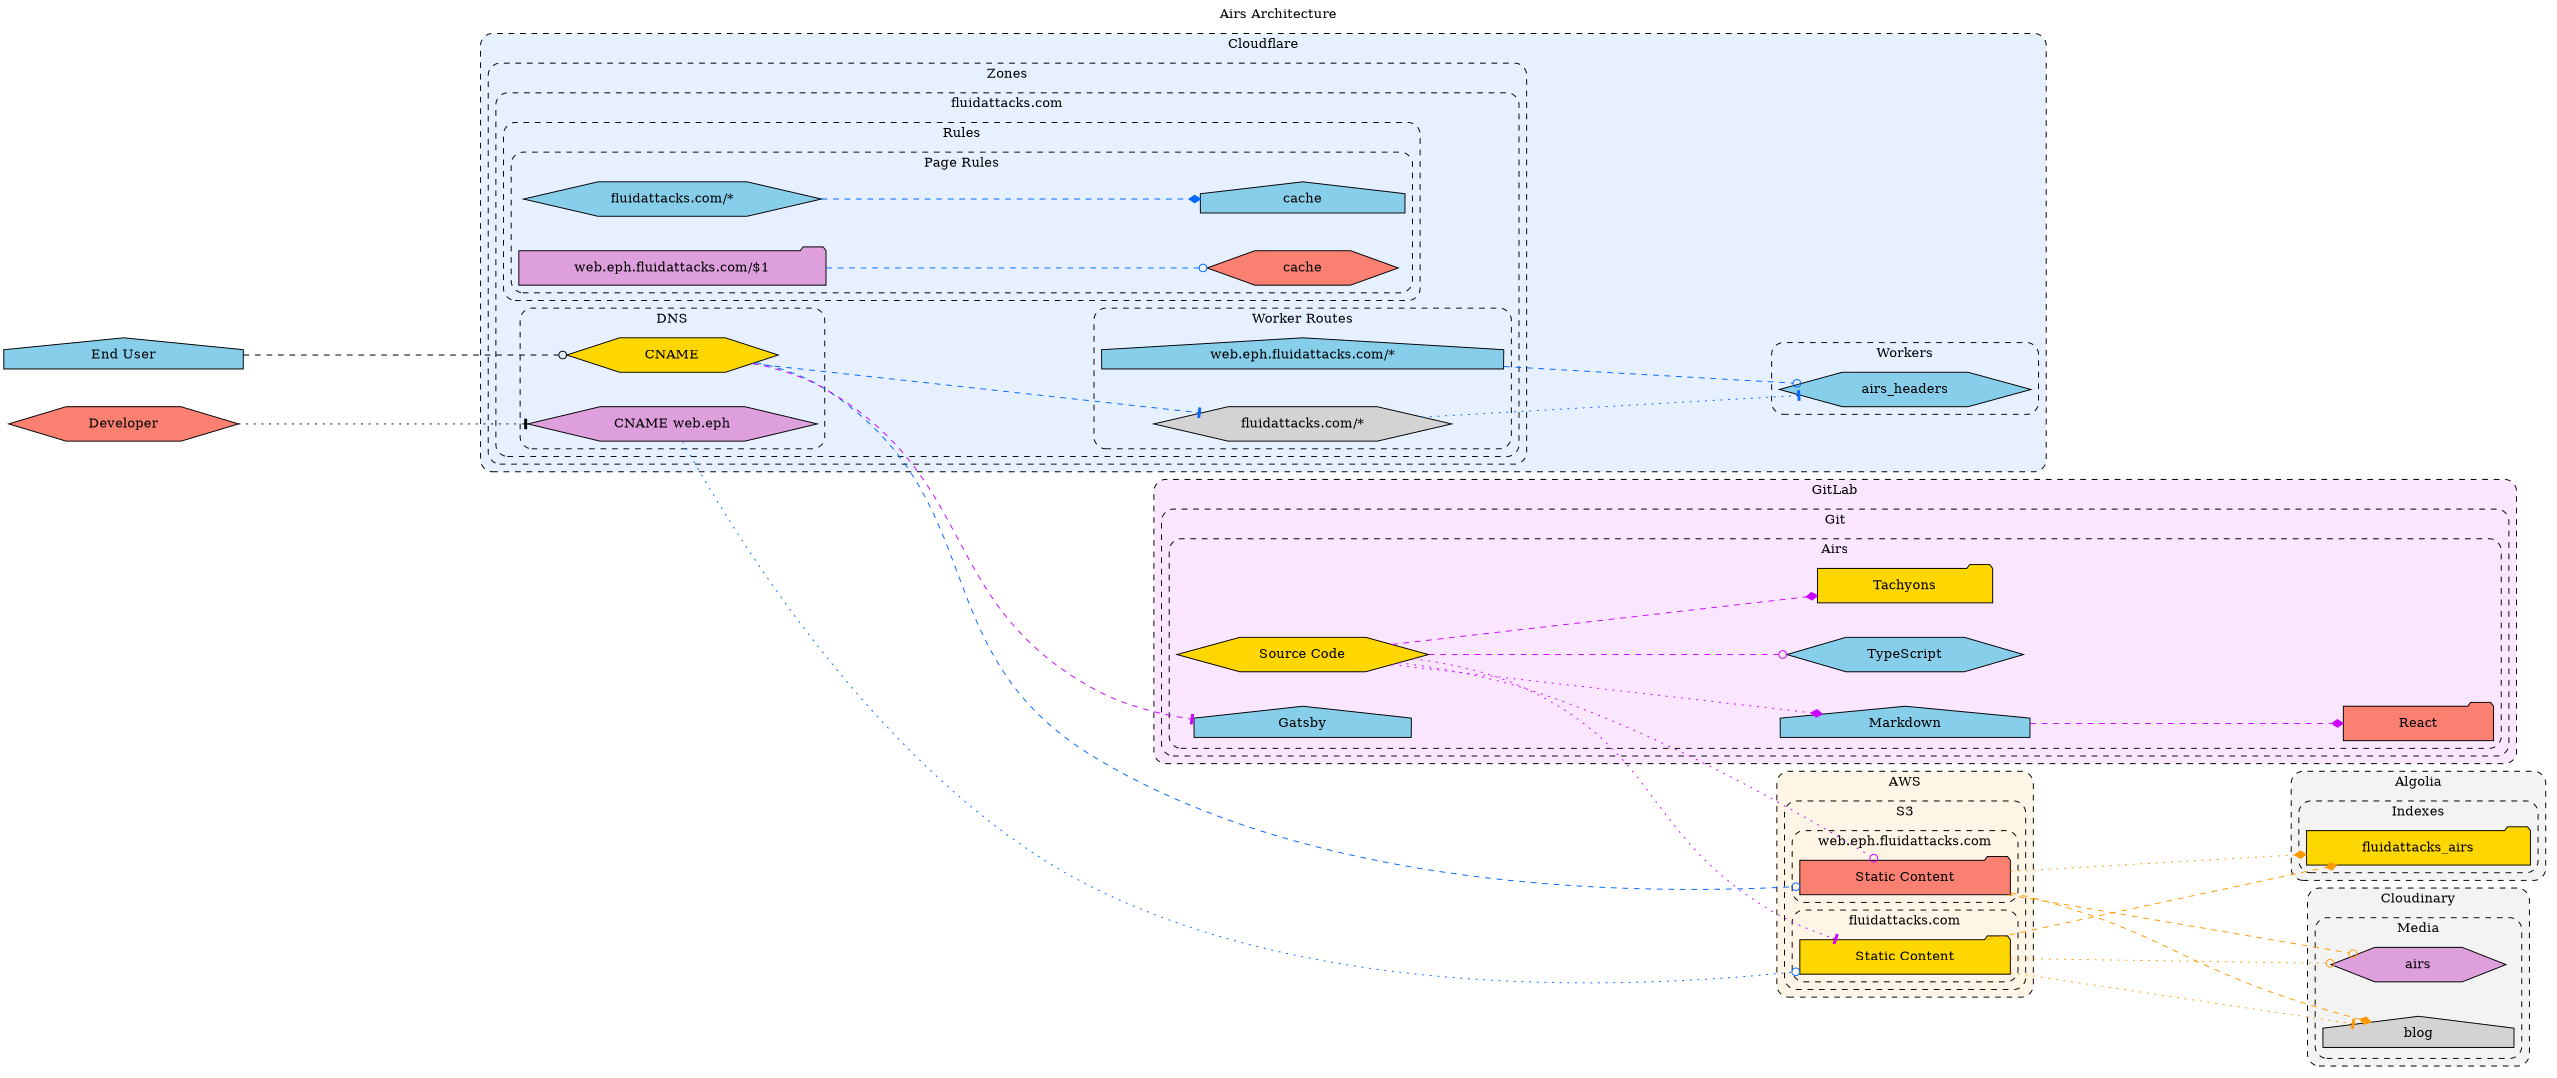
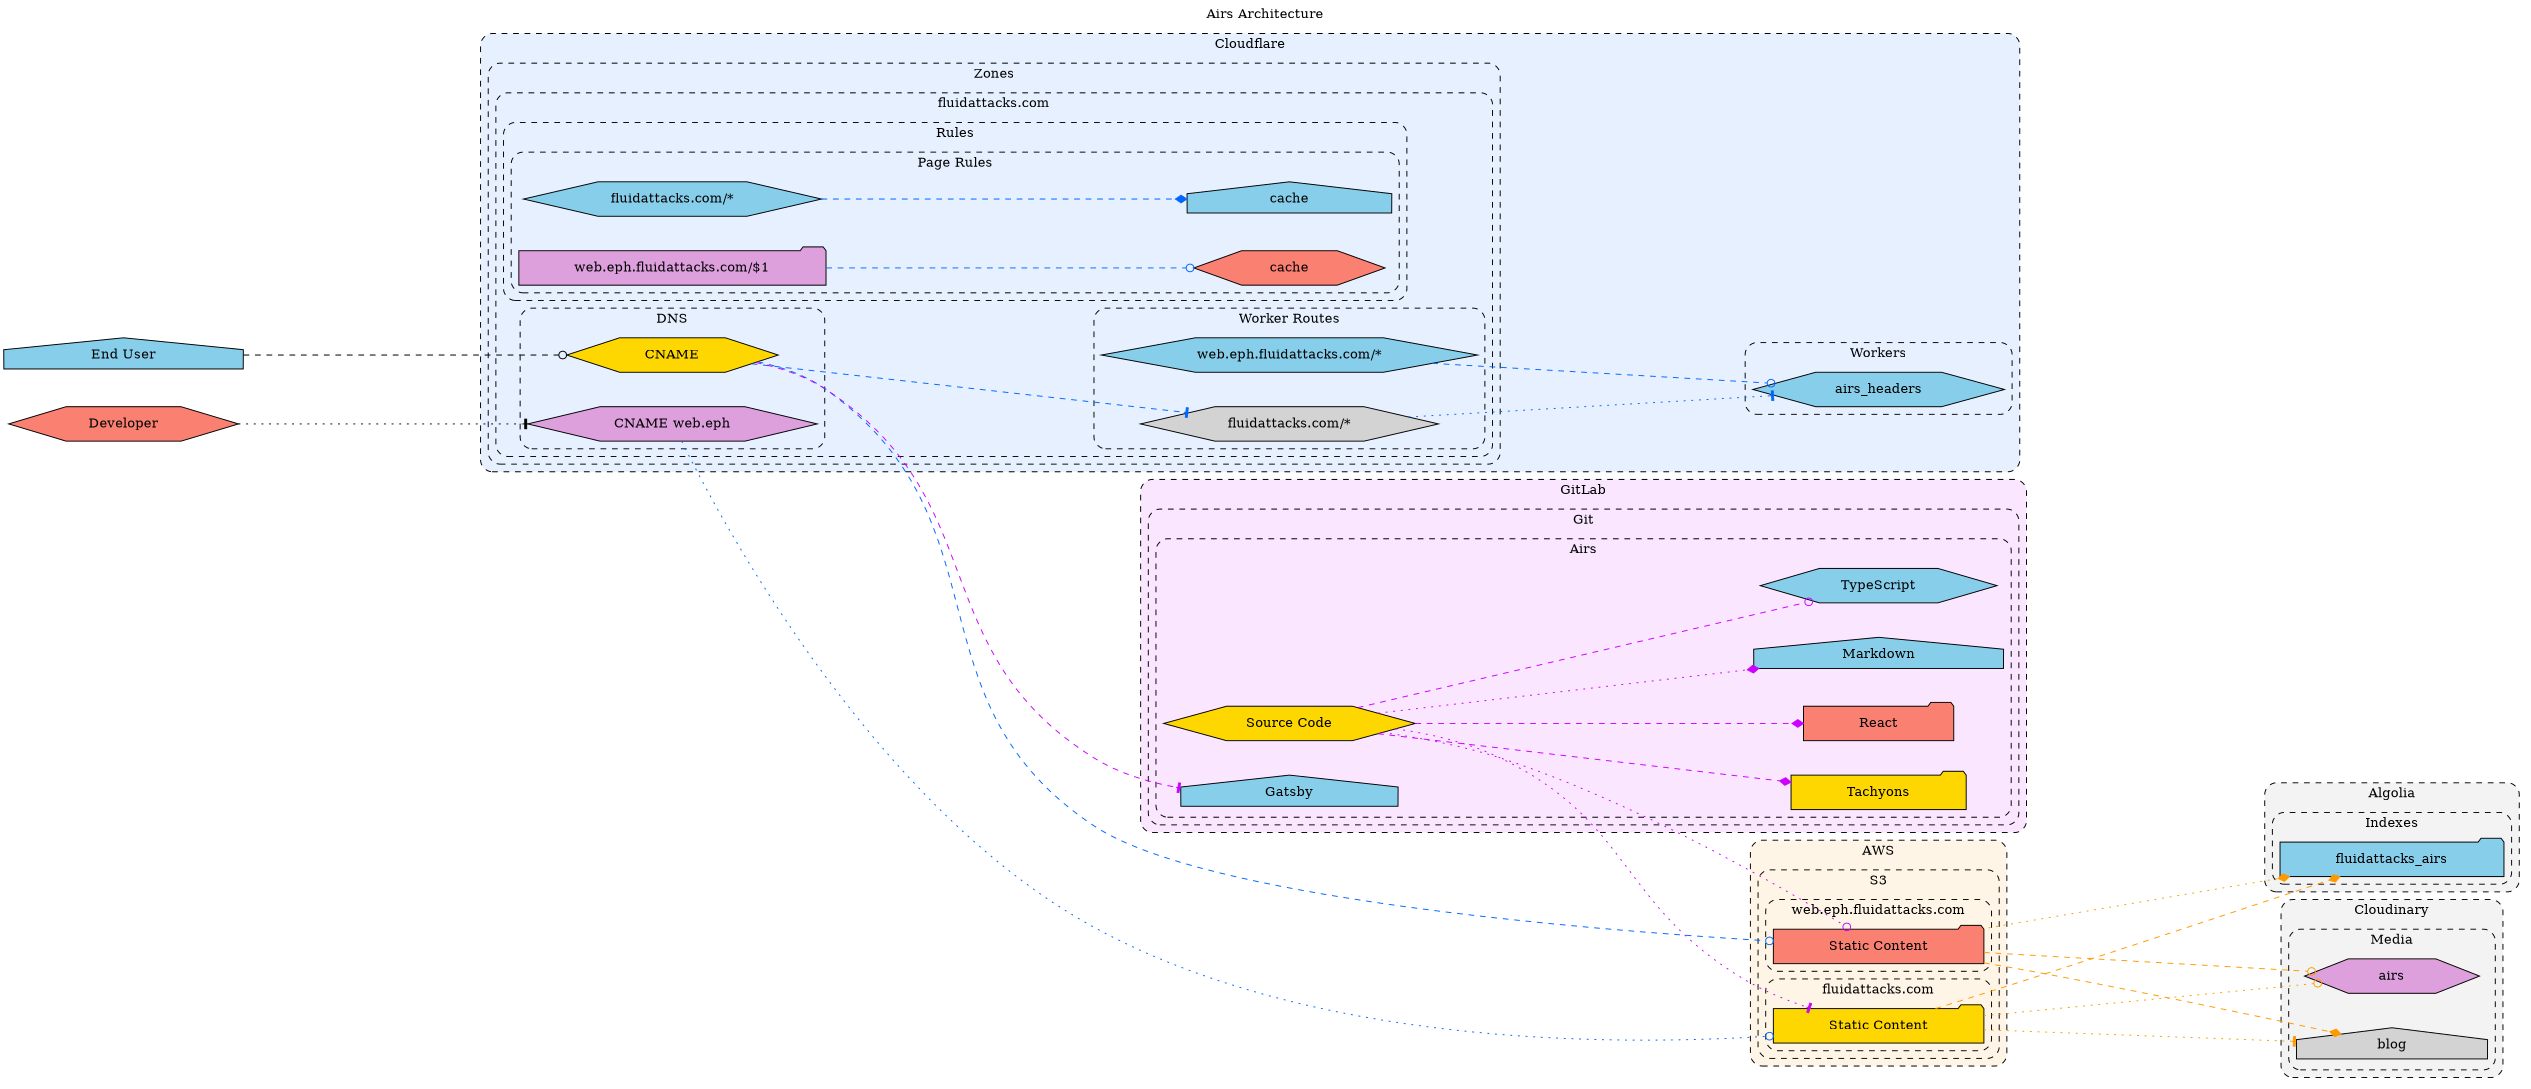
node "web.eph.fluidattacks.com/*": shape house -> hexagon
edge "Markdown" -> "React": now "Source Code" -> "React"
node "fluidattacks_airs": fillcolor gold -> skyblue
